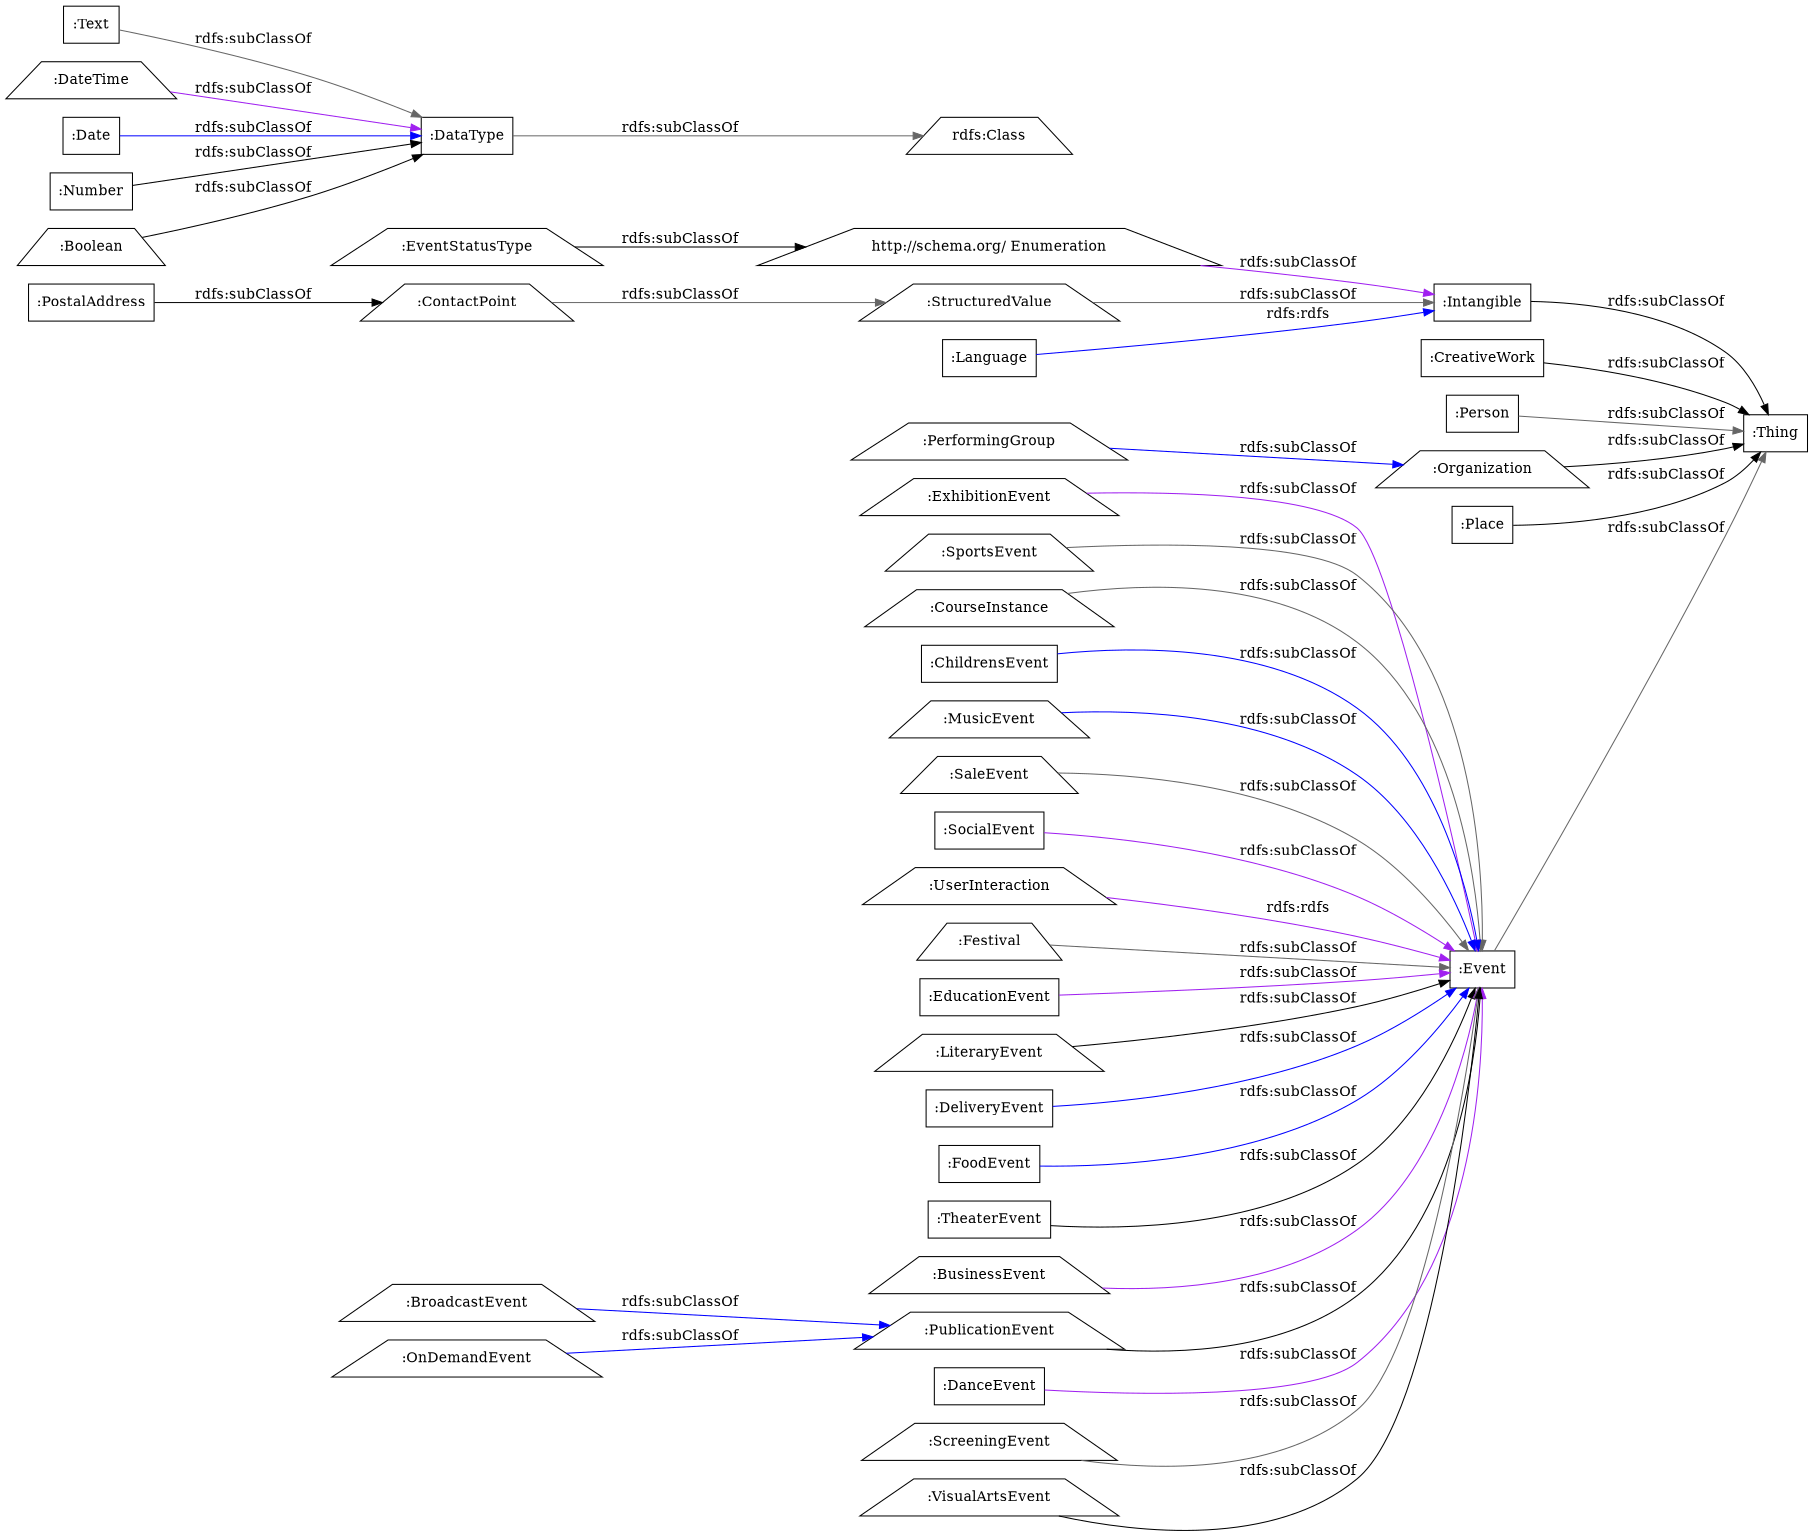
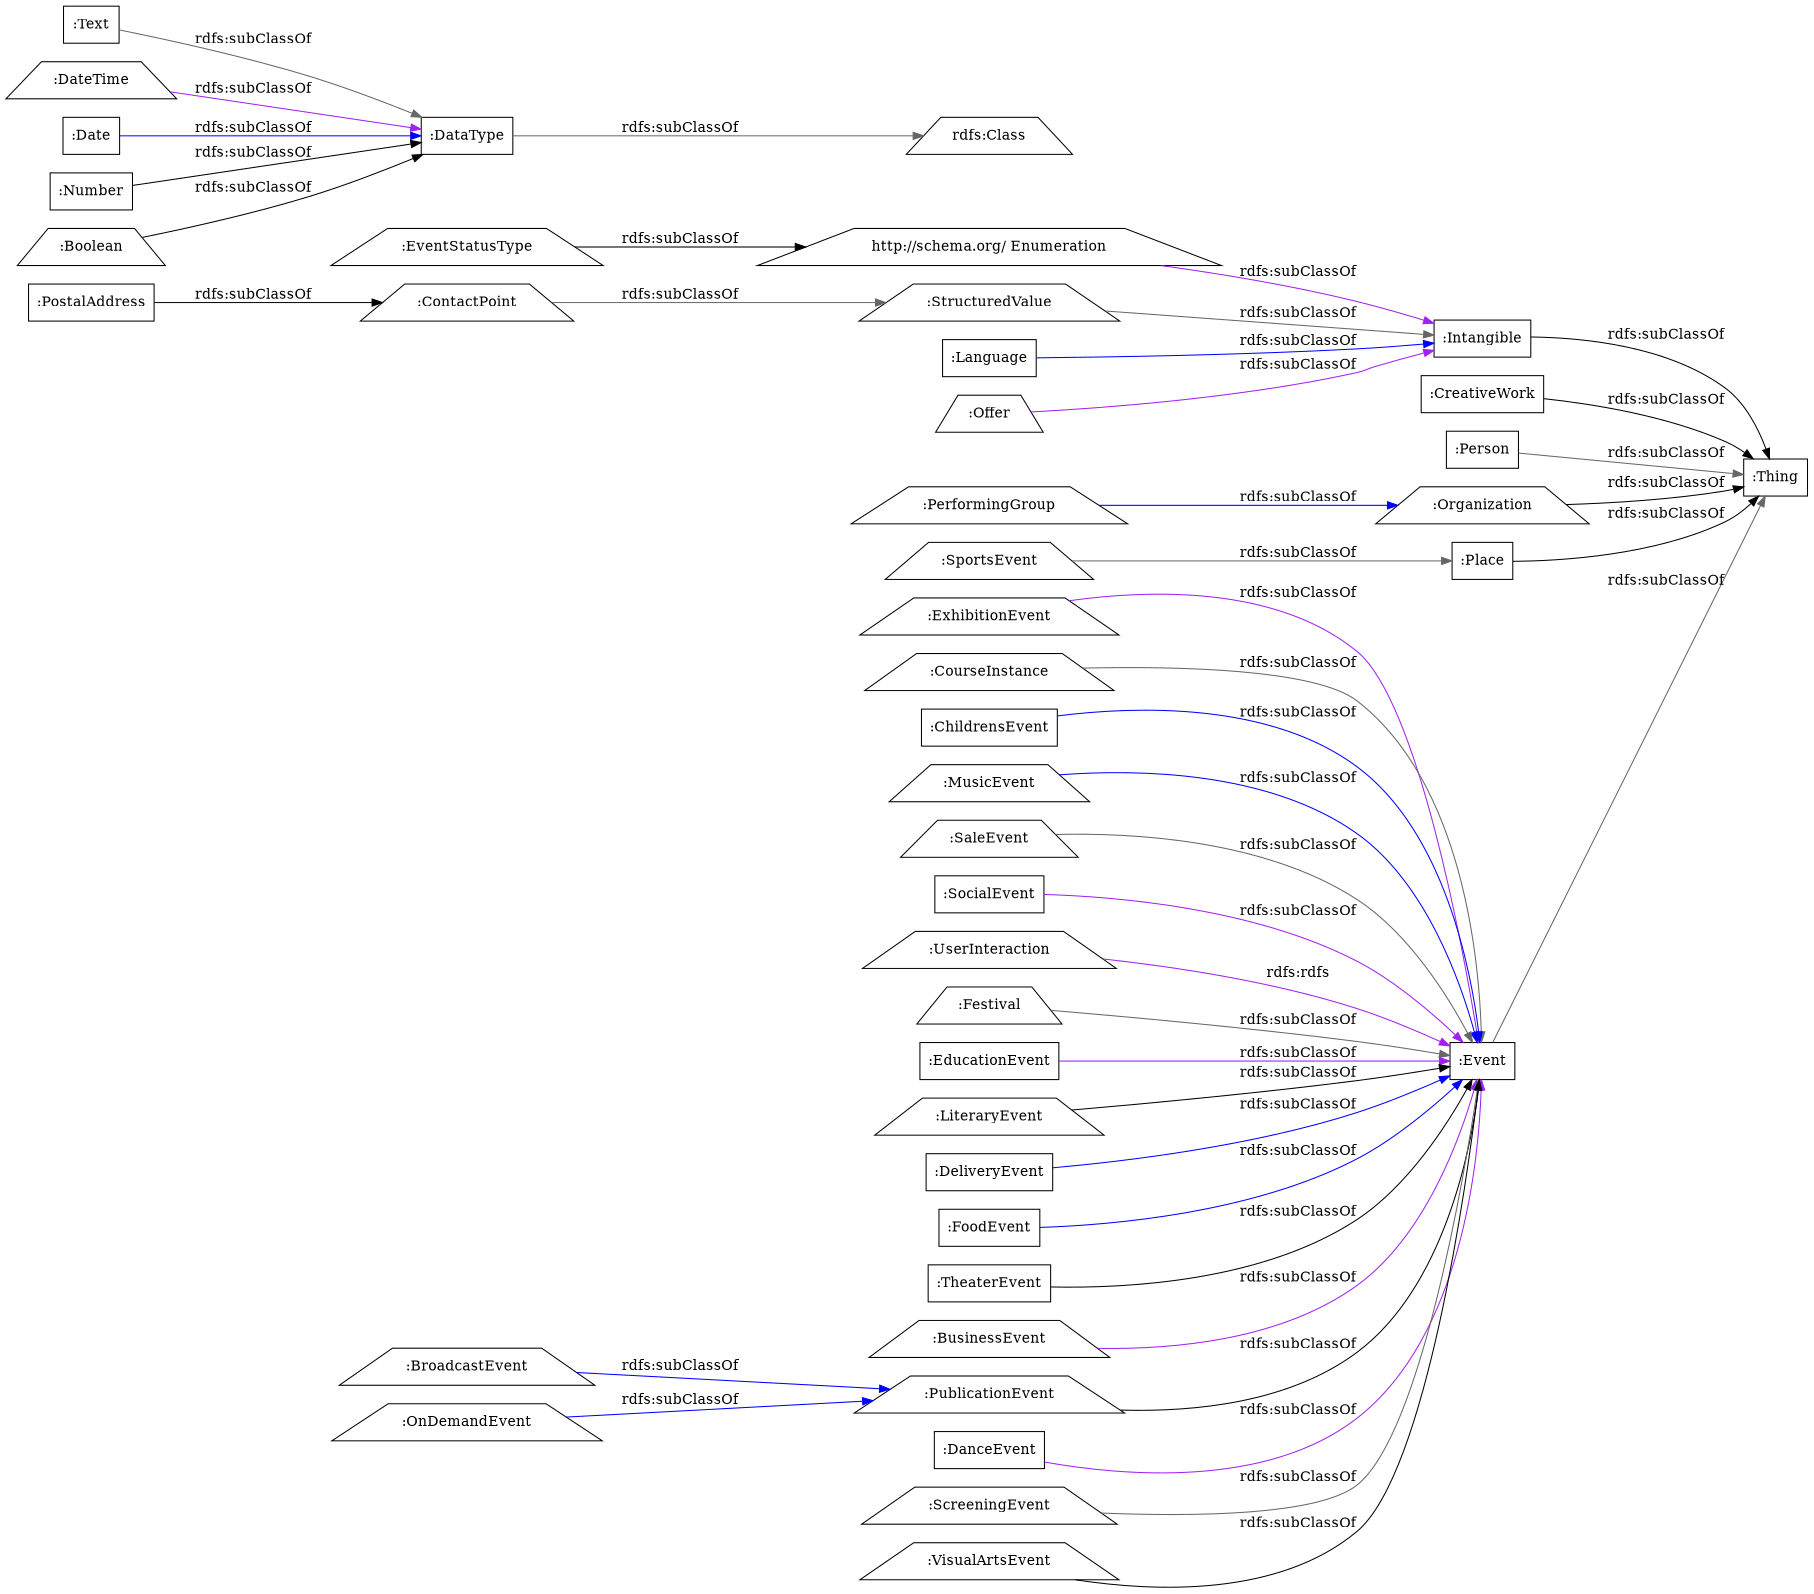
edge ":Language" -> ":Intangible": label "rdfs:rdfs" -> "rdfs:subClassOf"
node ":Offer": added
edge ":SportsEvent" -> ":Event": now ":SportsEvent" -> ":Place"
